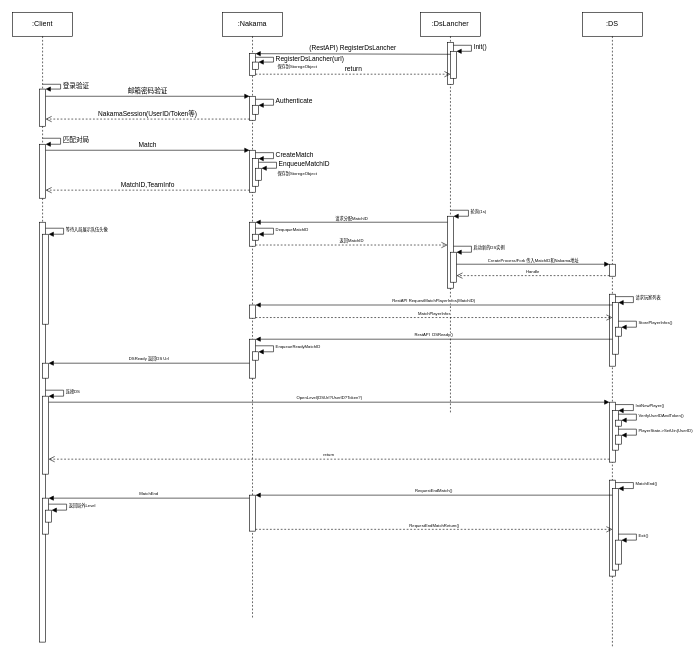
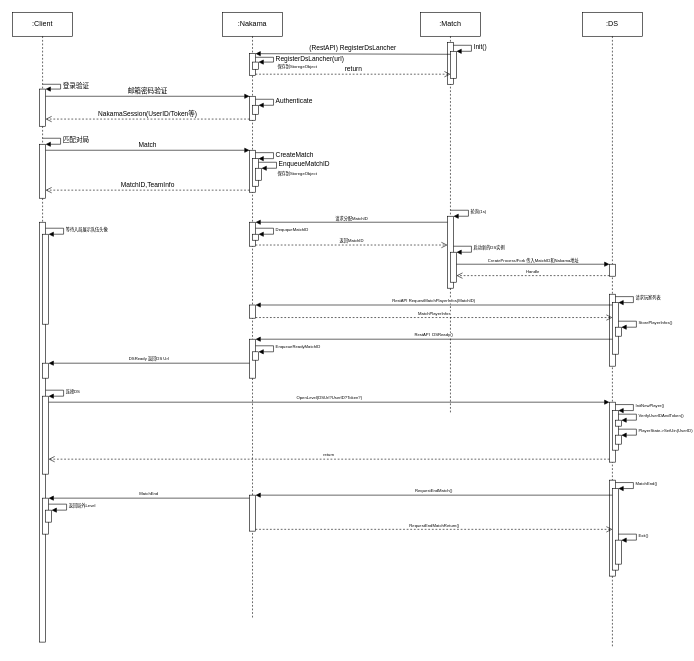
node ":DsLancher": label ":DsLancher" -> ":Match"
